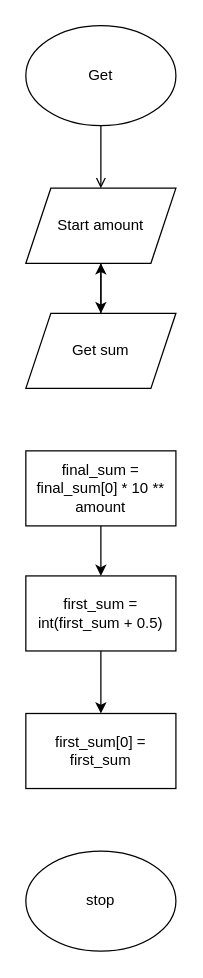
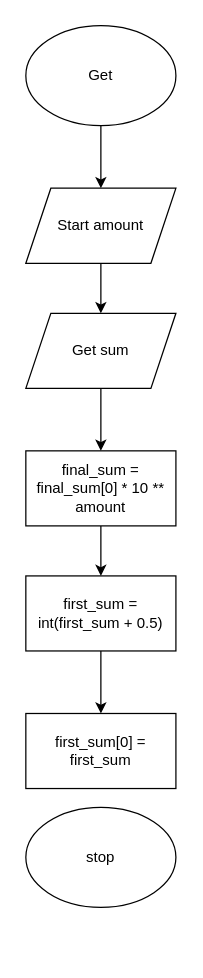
edge "Get" -> "Start amount": arrowhead open -> classic
edge "Get sum" -> "Start amount": now "Get sum" -> "final_sum = final_sum[0] * 10 ** amount"
node "stop": moved (101, 901) -> (101, 857)
